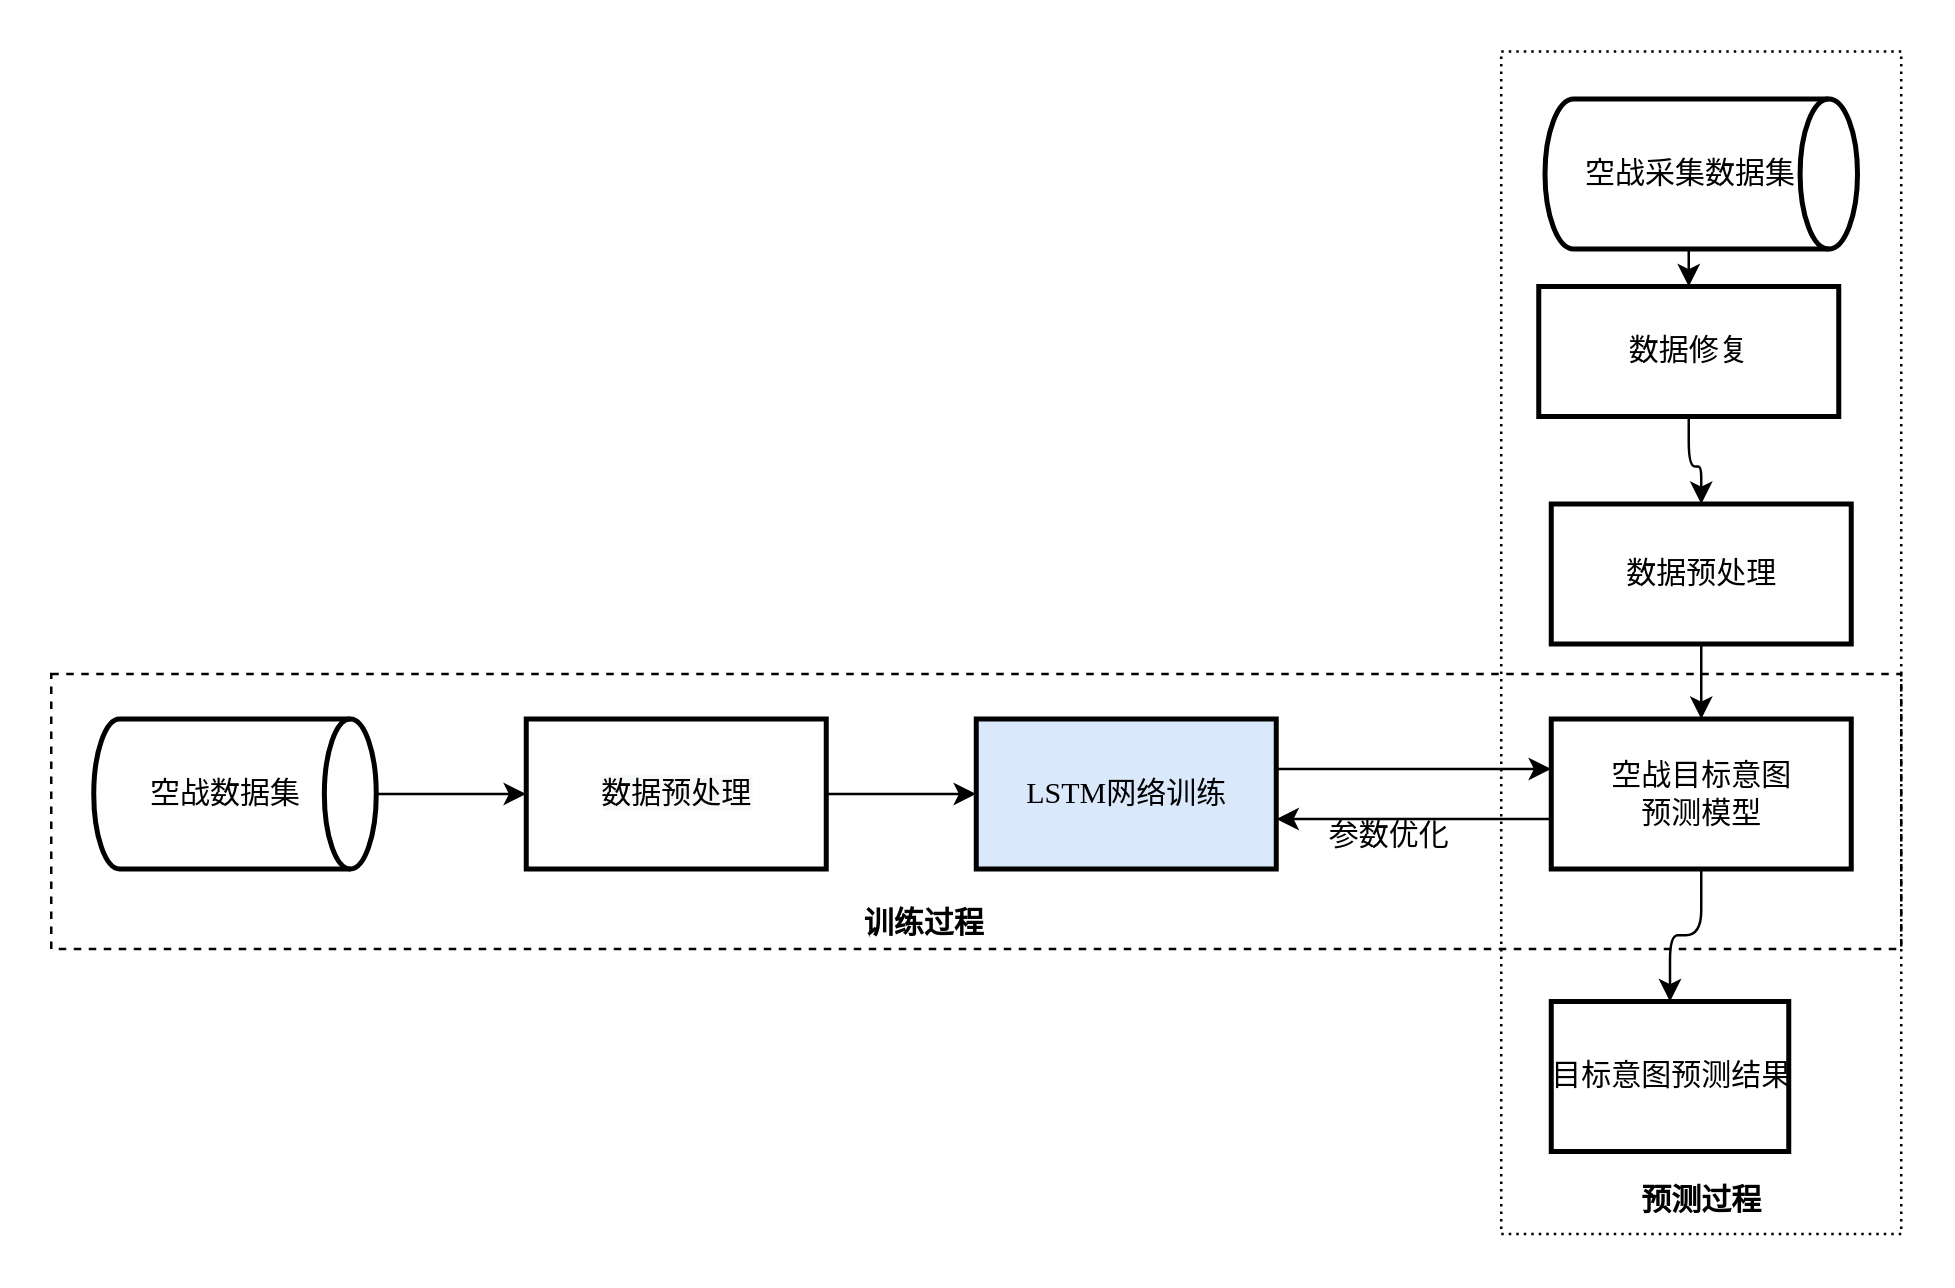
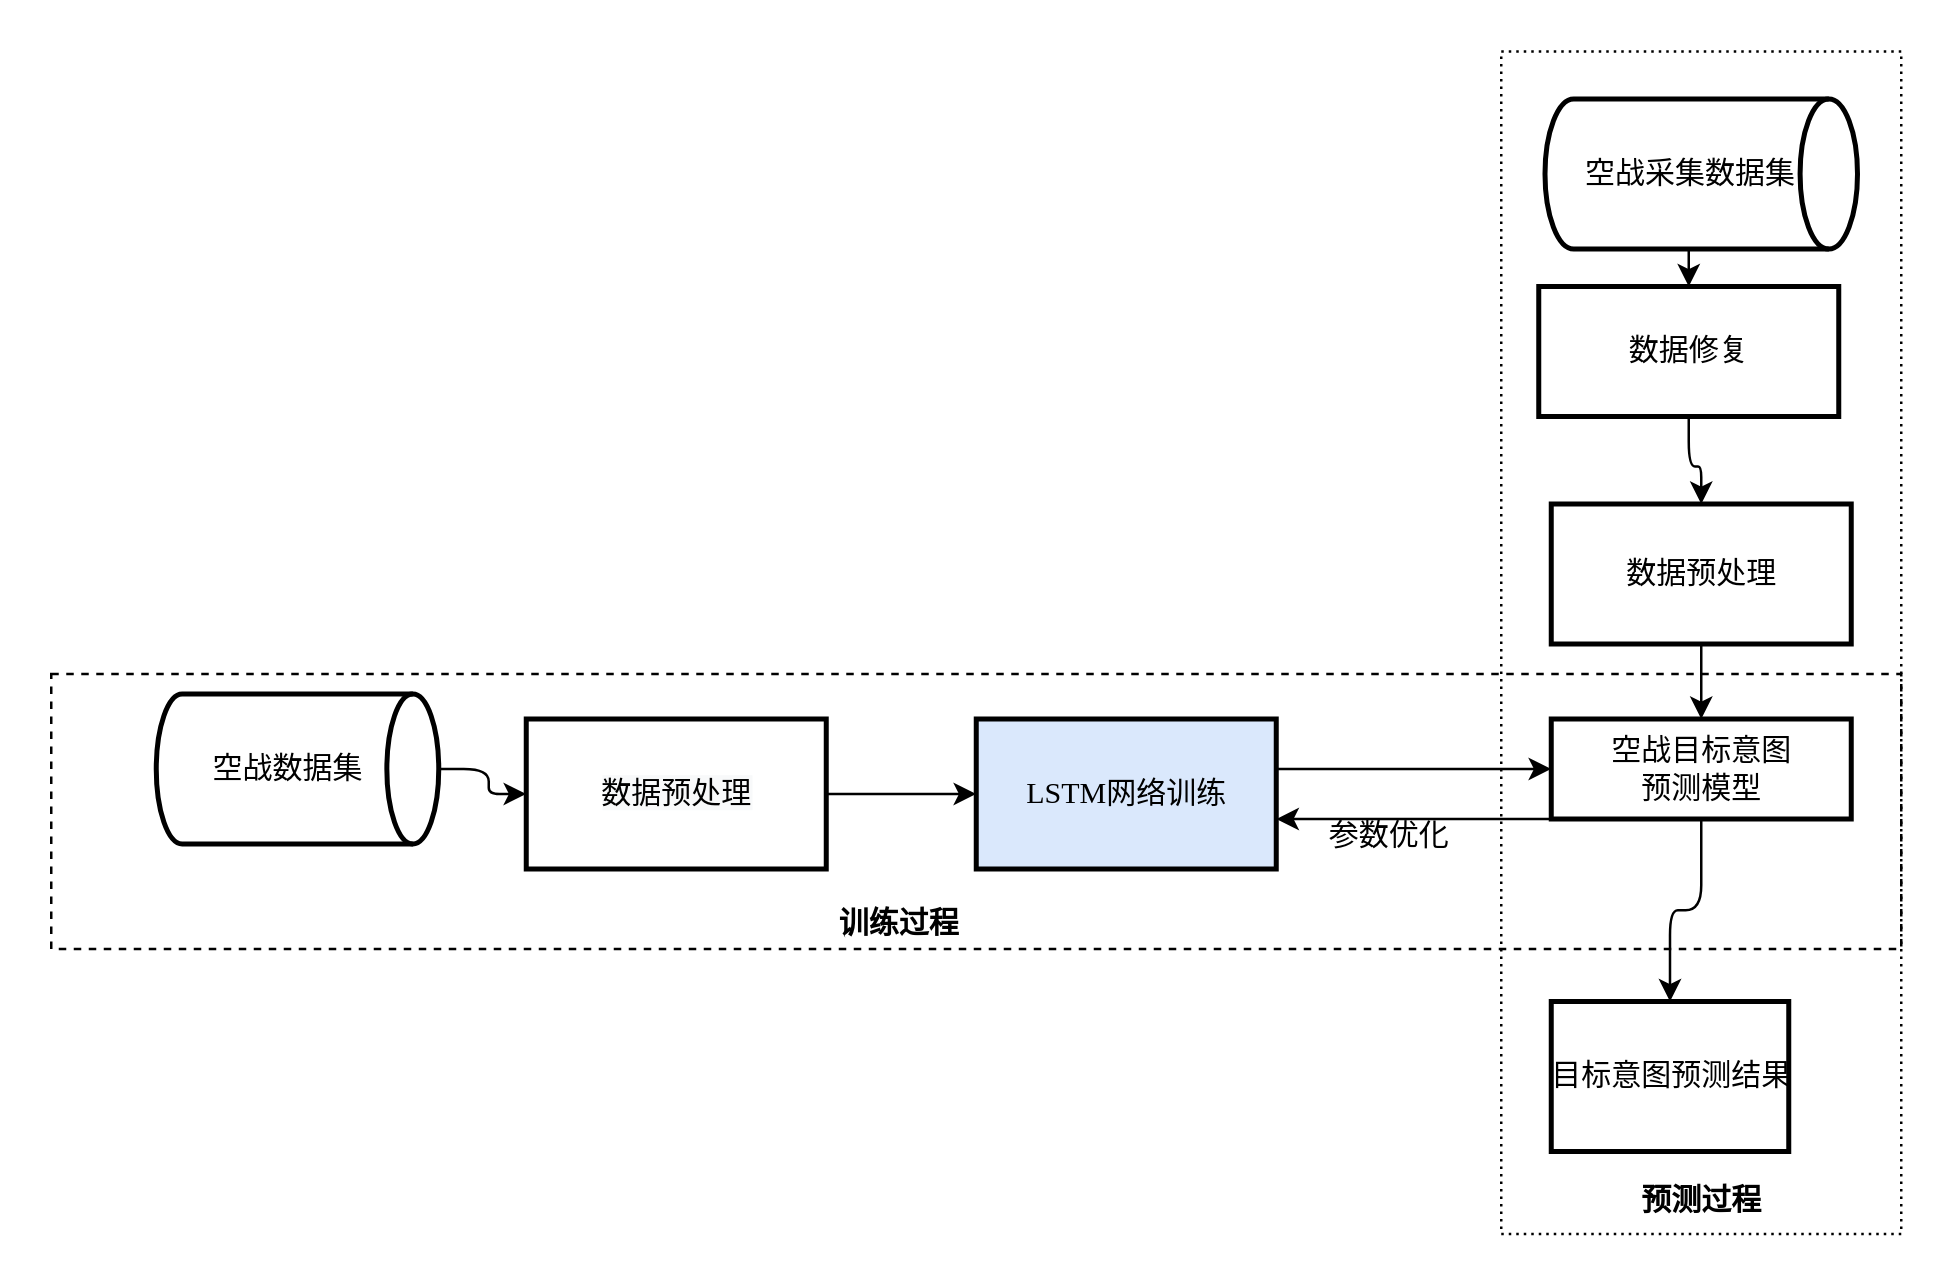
node "空战数据集": moved (235, 794) -> (298, 769)
node "空战目标意图预测模型": size 300x150 -> 300x100
node "训练过程": moved (924, 923) -> (899, 923)
